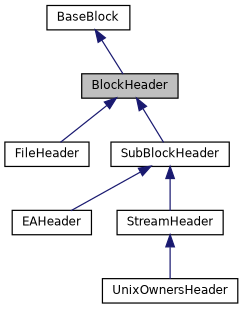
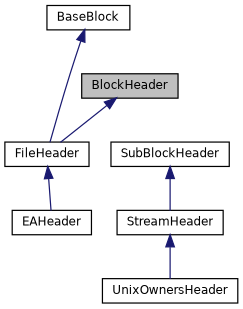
edge "BlockHeader" -> "BaseBlock": now "FileHeader" -> "BaseBlock"
edge "SubBlockHeader" -> "BlockHeader": removed
edge "EAHeader" -> "SubBlockHeader": now "EAHeader" -> "FileHeader"
